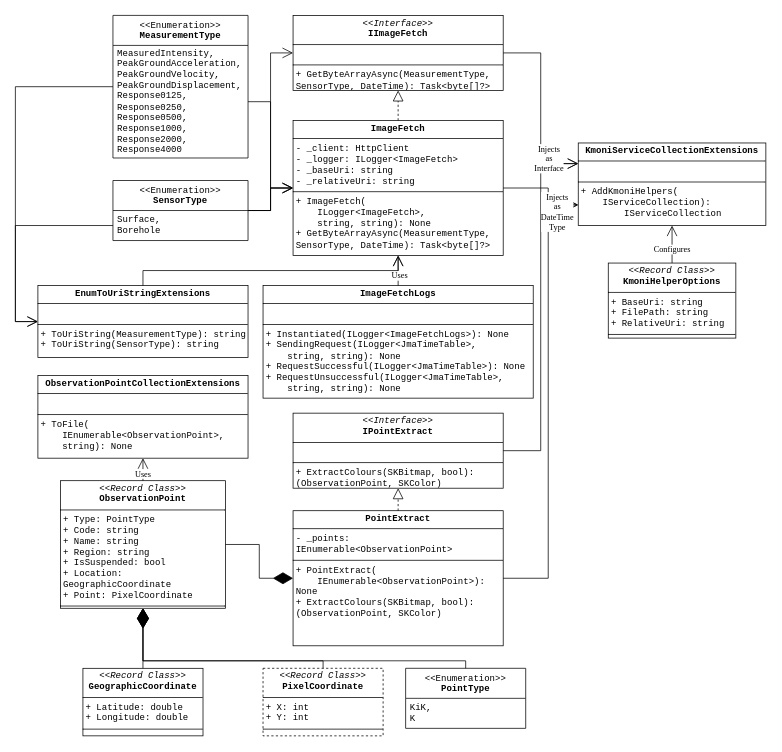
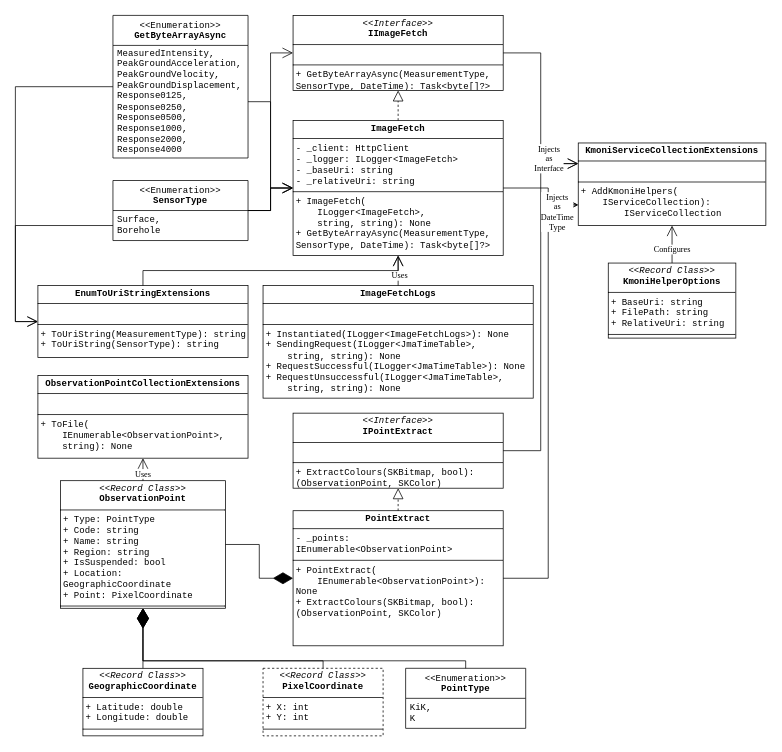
node "<<Enumeration>> MeasurementType": label "<<Enumeration>> MeasurementType" -> "<<Enumeration>> GetByteArrayAsync"
